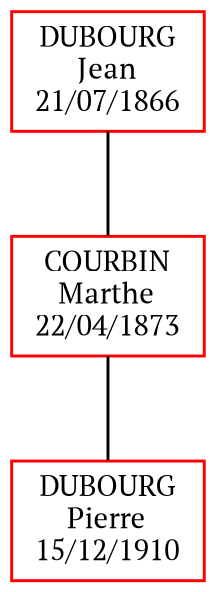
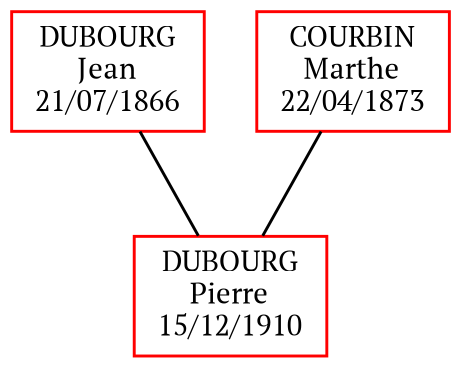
edge "DUBOURG Jean 21/07/1866" -- "COURBIN Marthe 22/04/1873": now "DUBOURG Jean 21/07/1866" -- "DUBOURG Pierre 15/12/1910"
